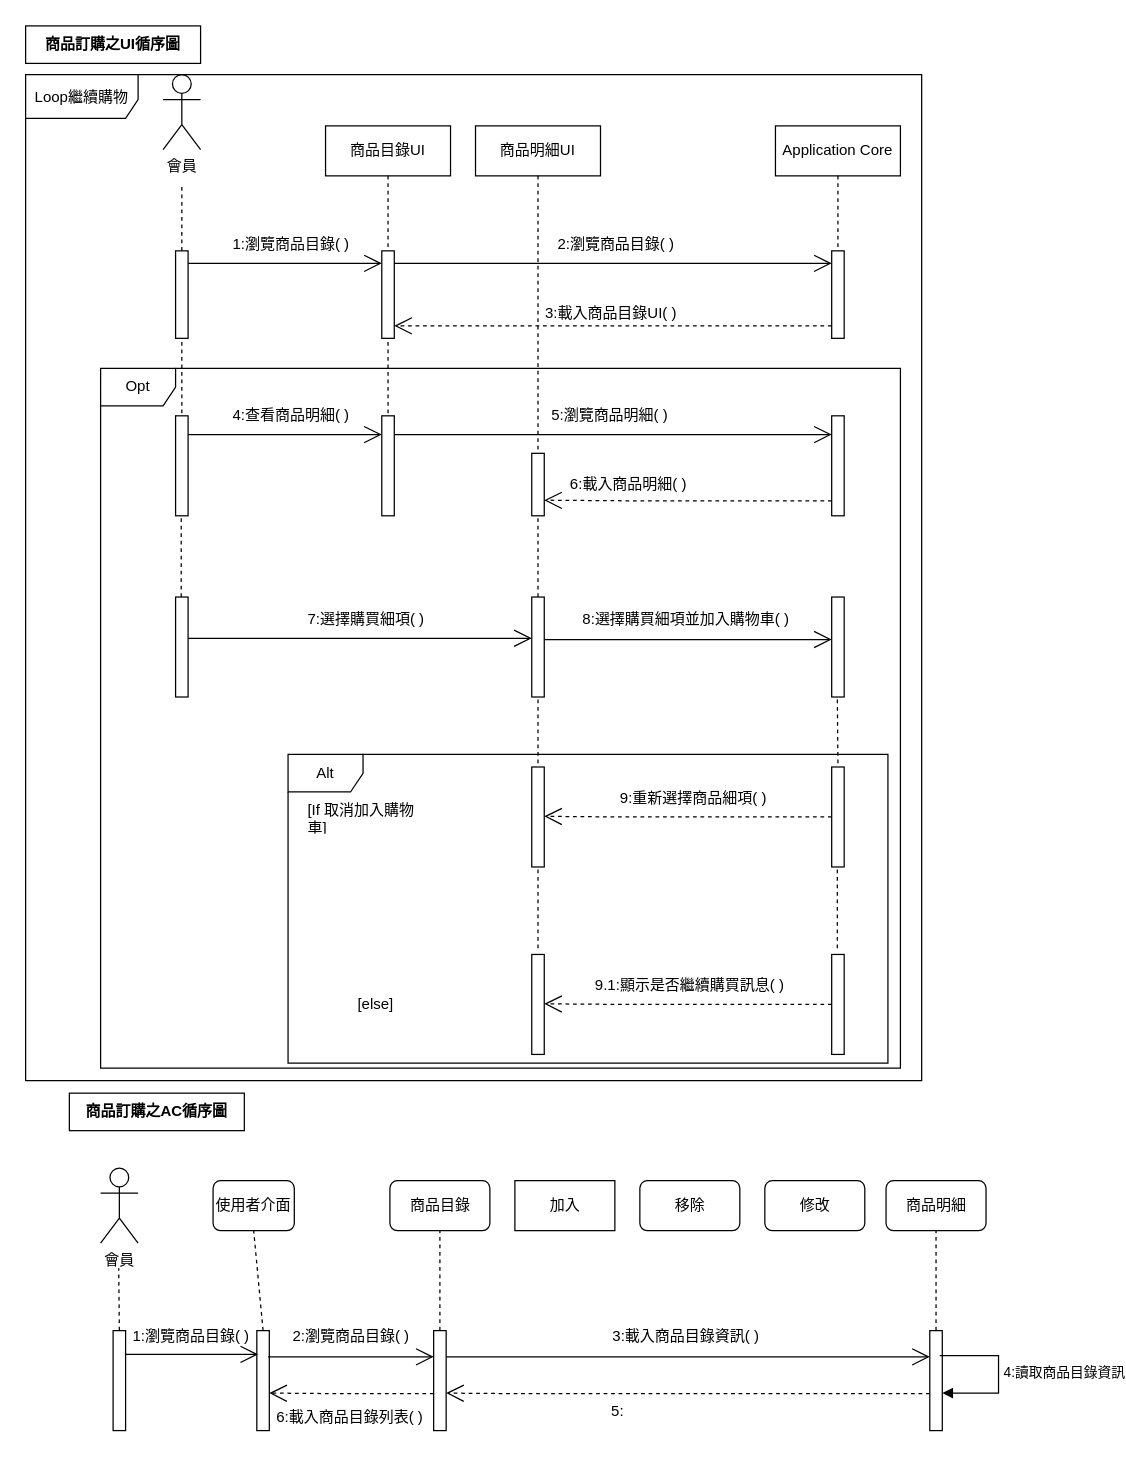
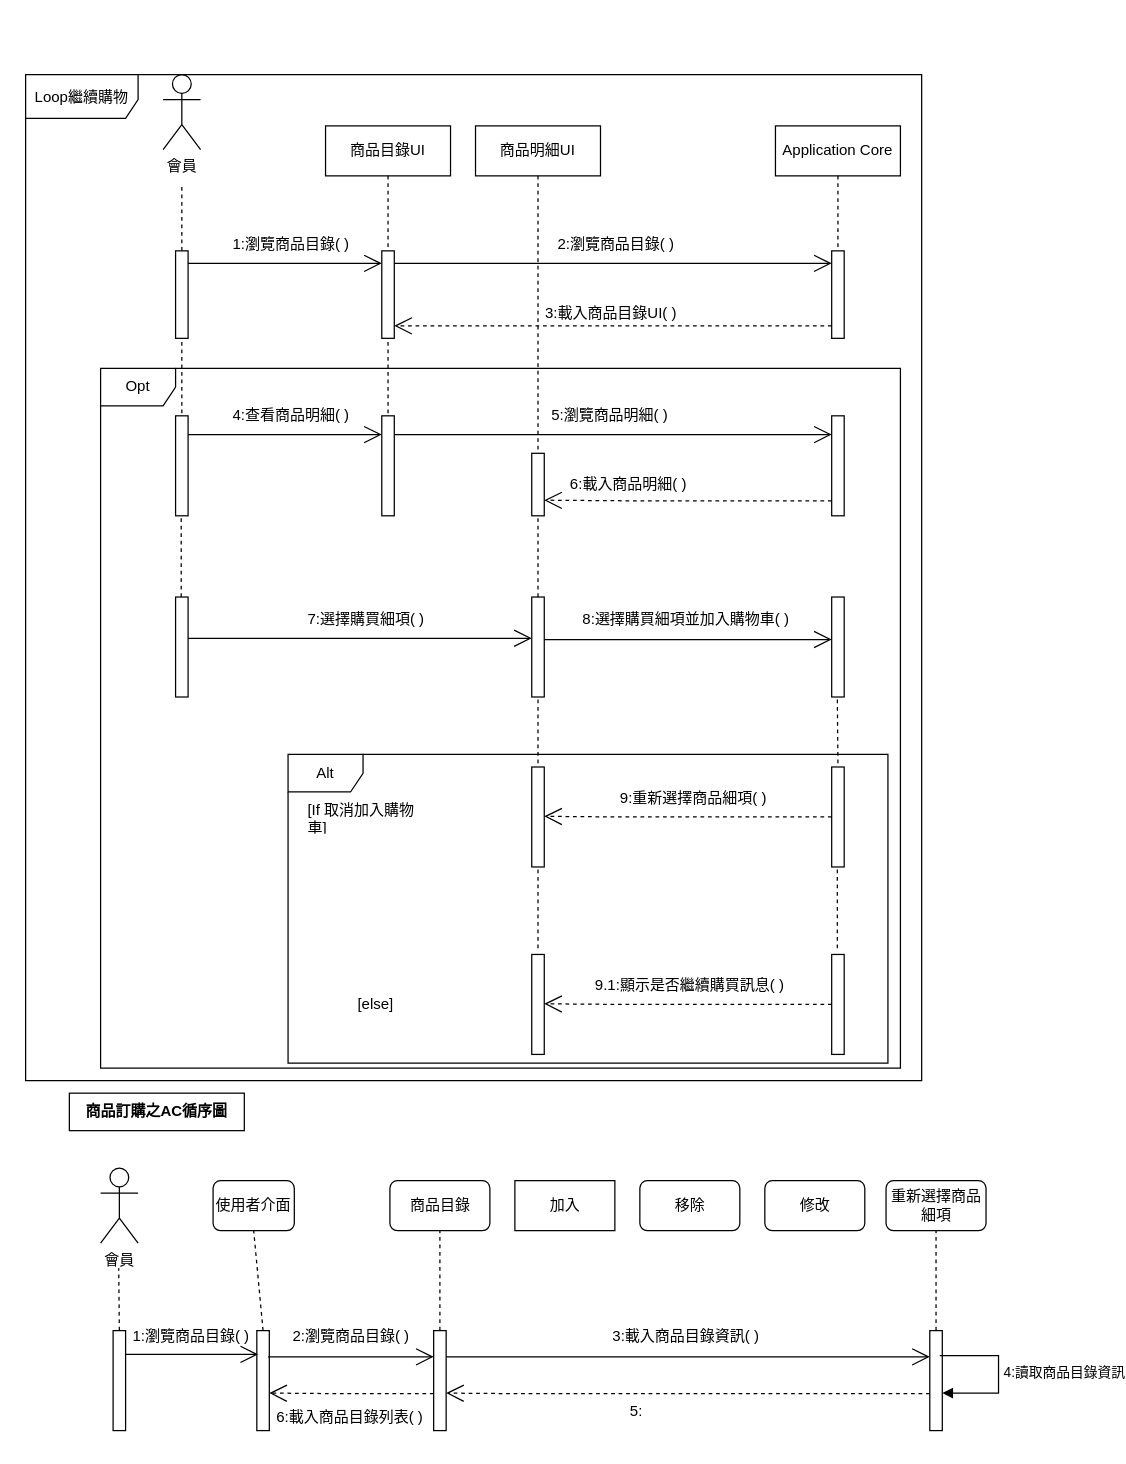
node "商品訂購之UI循序圖": removed
node "商品明細": label "商品明細" -> "重新選擇商品細項"
node "5:": moved (688, 1412) -> (707, 1412)
